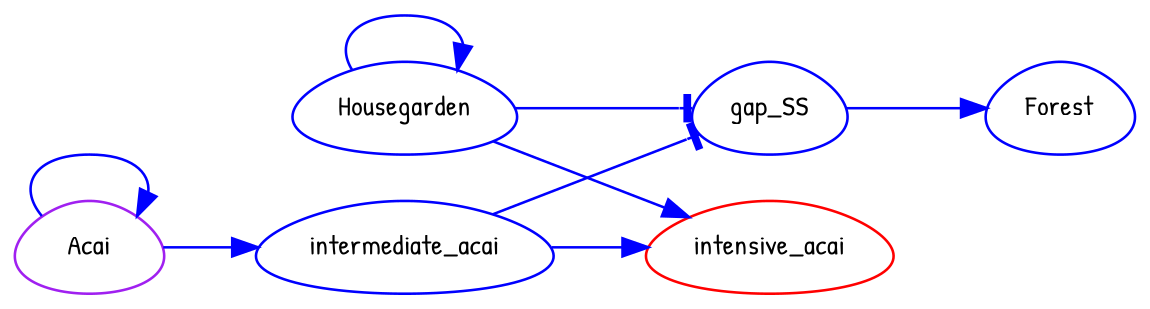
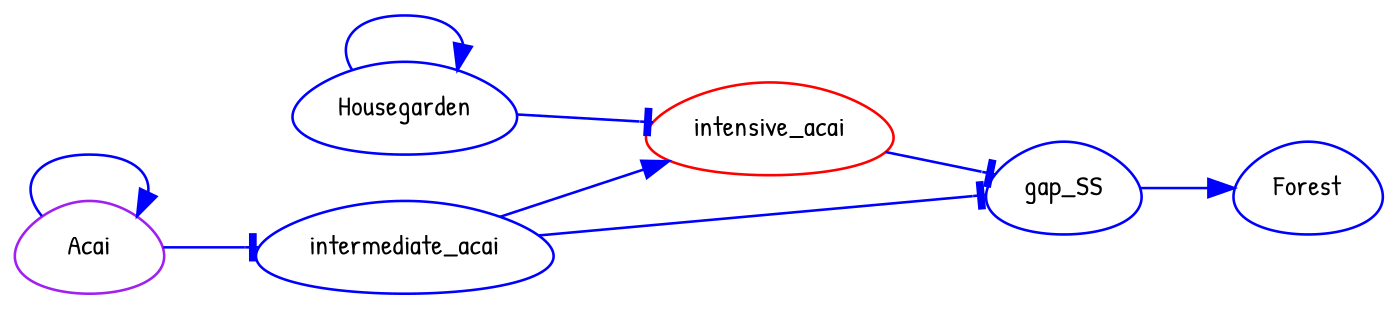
edge "Housegarden" -> "gap_SS": now "intensive_acai" -> "gap_SS"
edge "Housegarden" -> "intensive_acai": arrowhead normal -> tee
edge "Acai" -> "intermediate_acai": arrowhead normal -> tee
